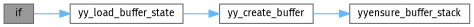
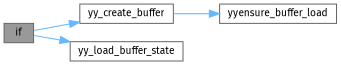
edge "yy_load_buffer_state" -> "yy_create_buffer": now "if" -> "yy_create_buffer"
node "yyensure_buffer_stack": label "yyensure_buffer_stack" -> "yyensure_buffer_load"
